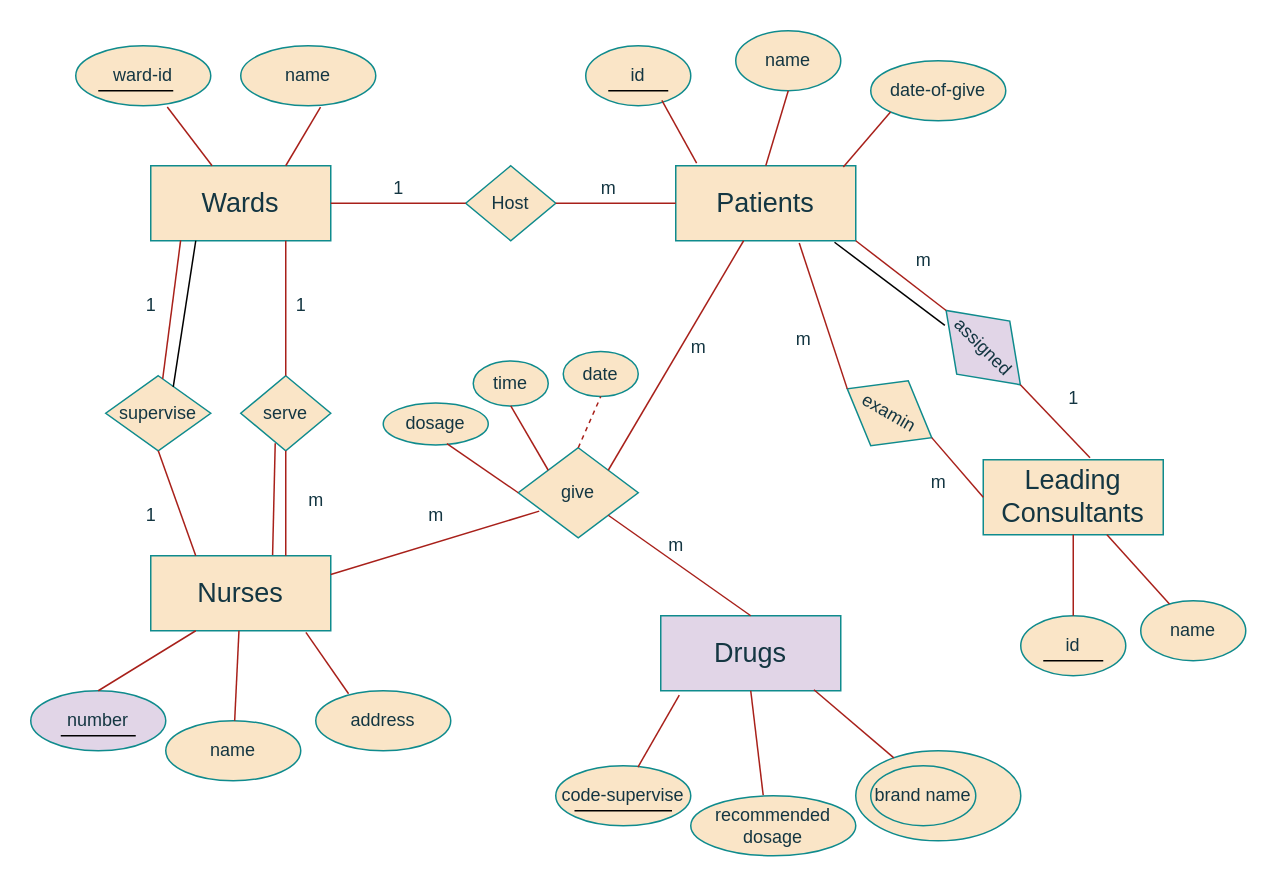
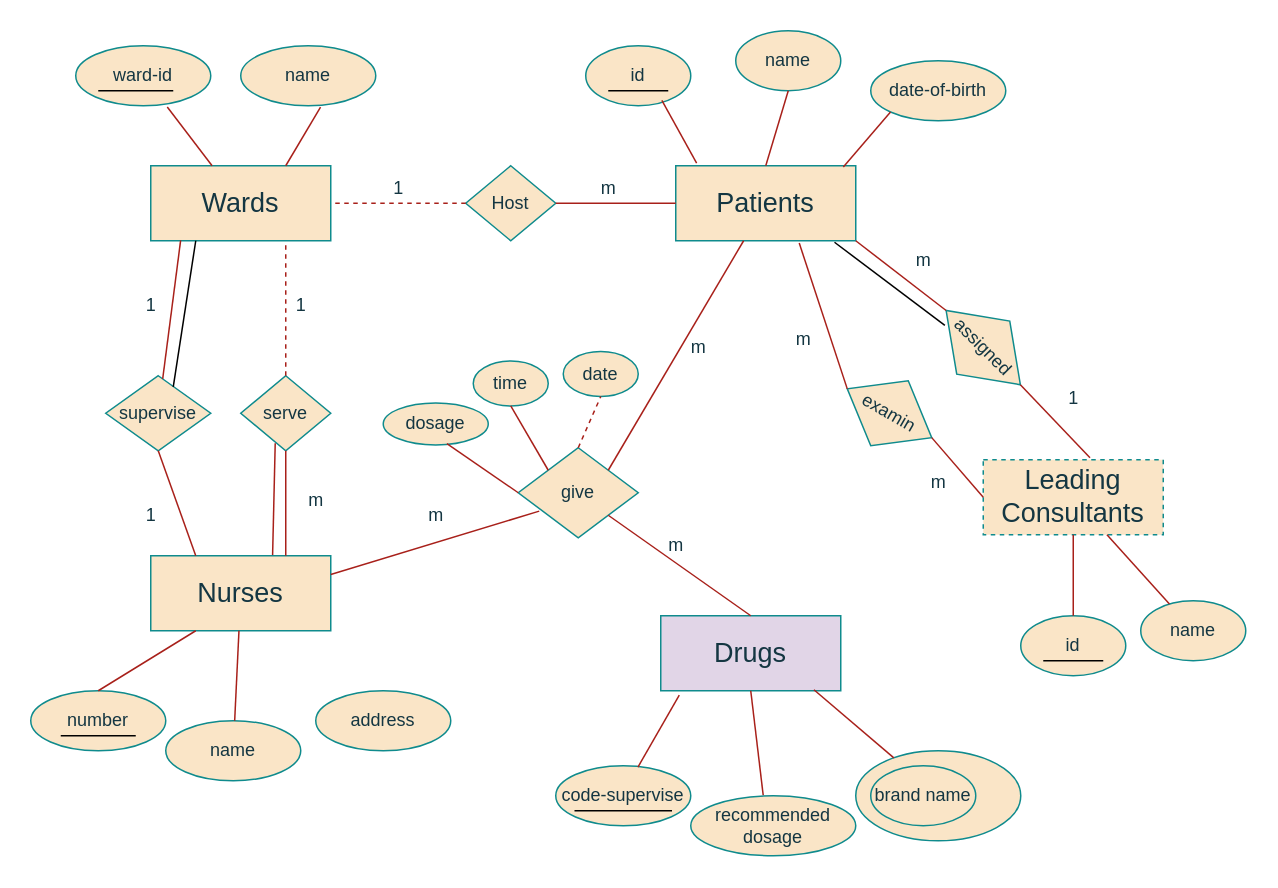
node "date-of-give": label "date-of-give" -> "date-of-birth"
edge "Wards" -- "Host": style solid -> dashed
edge "Wards" -- "serve": style solid -> dashed
node "assigned": fillcolor #e1d5e7 -> #fae5c7
node "Leading Consultants": style solid -> dashed
edge "Nurses" -- "address": removed
node "number": fillcolor #e1d5e7 -> #fae5c7
